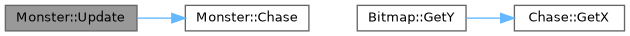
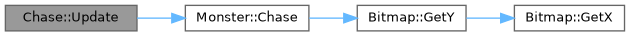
node "Monster::Update": label "Monster::Update" -> "Chase::Update"
edge "Monster::Chase" -> "Bitmap::GetY": added
node "Chase::GetX": label "Chase::GetX" -> "Bitmap::GetX"
